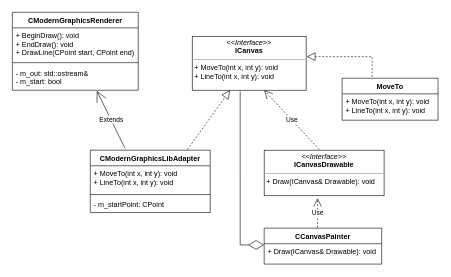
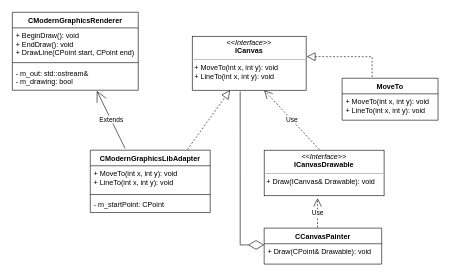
node "- m_out: std::ostream& - m_start: bool": label "- m_out: std::ostream& - m_start: bool" -> "- m_out: std::ostream& - m_drawing: bool"
node "+ Draw(ICanvas& Drawable): void": label "+ Draw(ICanvas& Drawable): void" -> "+ Draw(CPoint& Drawable): void"
